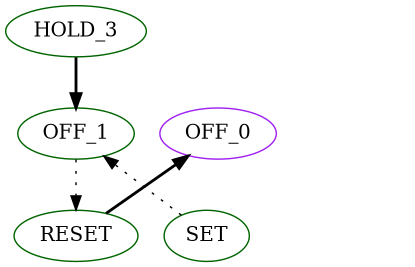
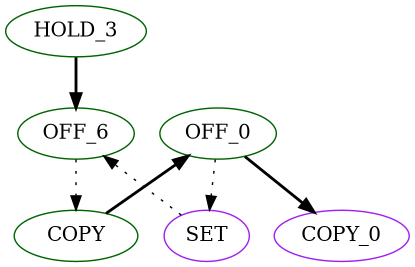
node "OFF_1": label "OFF_1" -> "OFF_6"
node "OFF_0": color purple -> darkgreen
edge "OFF_0" -> "SET": added
node "RESET": label "RESET" -> "COPY"
node "SET": color darkgreen -> purple
node "COPY_0": added
